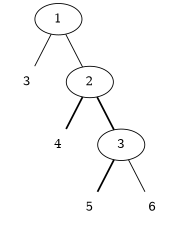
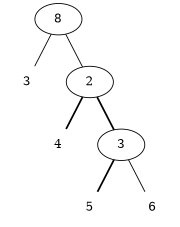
node "1": label "1" -> "8"
